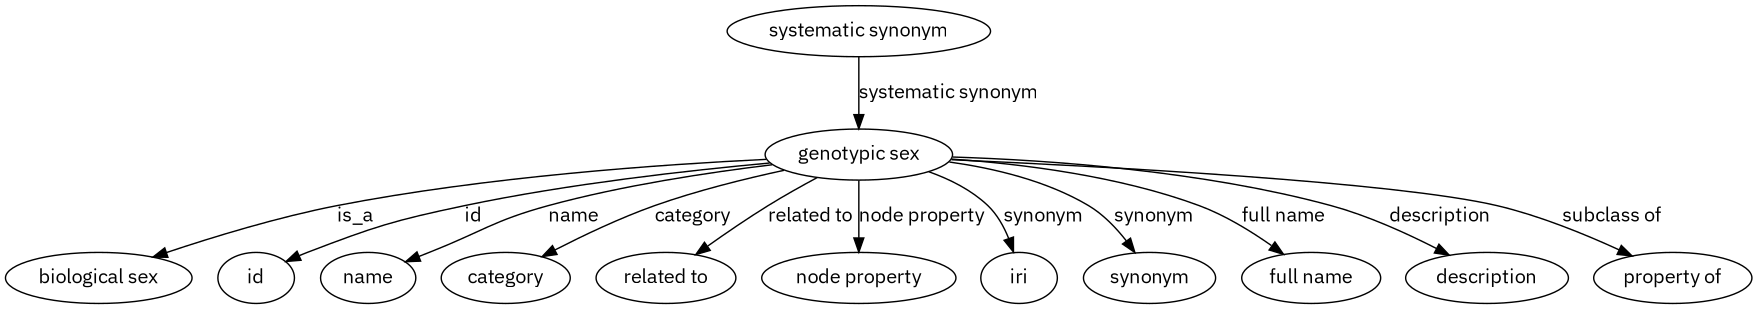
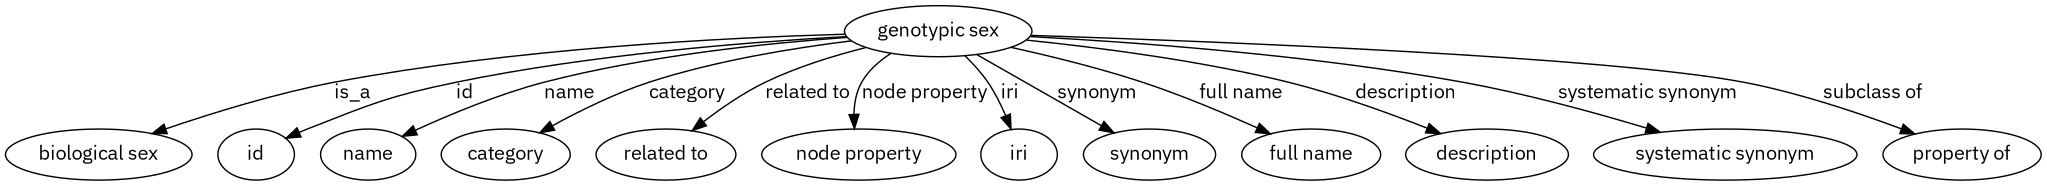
edge "systematic synonym" -> "genotypic sex": reversed
edge "genotypic sex" -> "iri": label "synonym" -> "iri"
